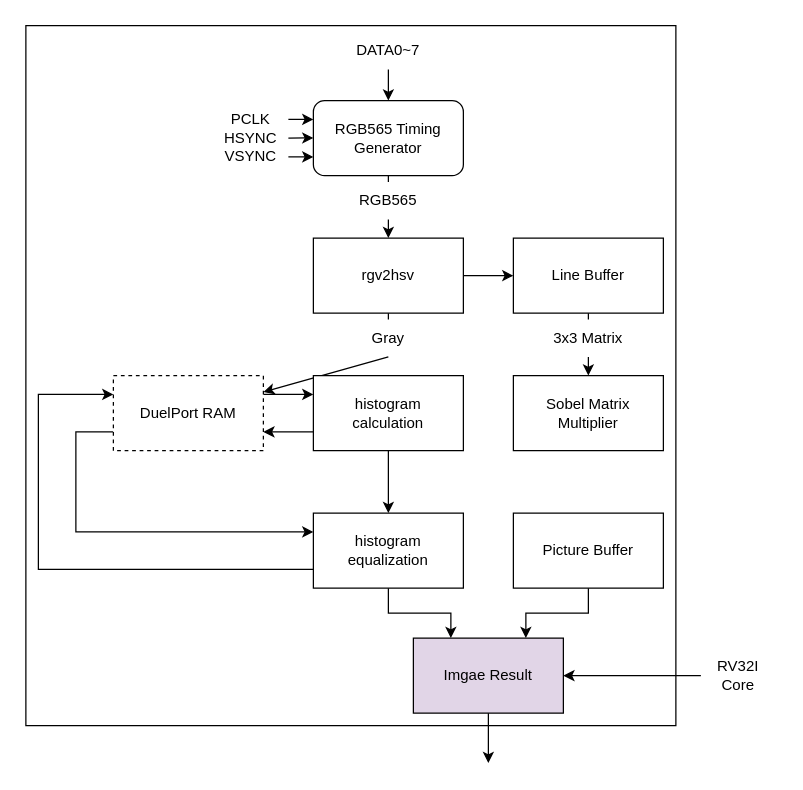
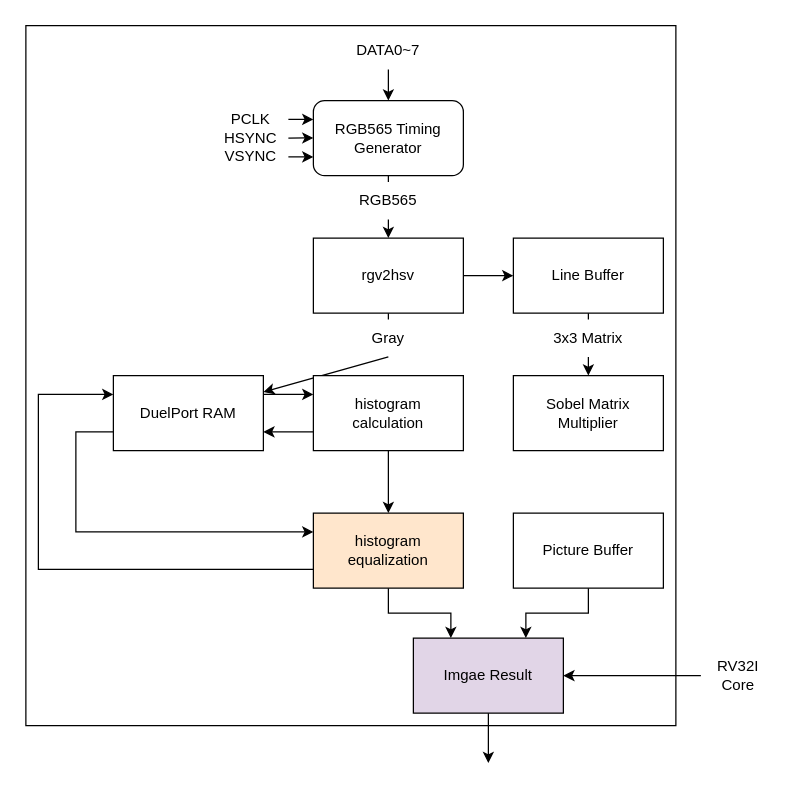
node "DuelPort RAM": style dashed -> solid
node "histogram equalization": fillcolor #ffffff -> #ffe6cc
